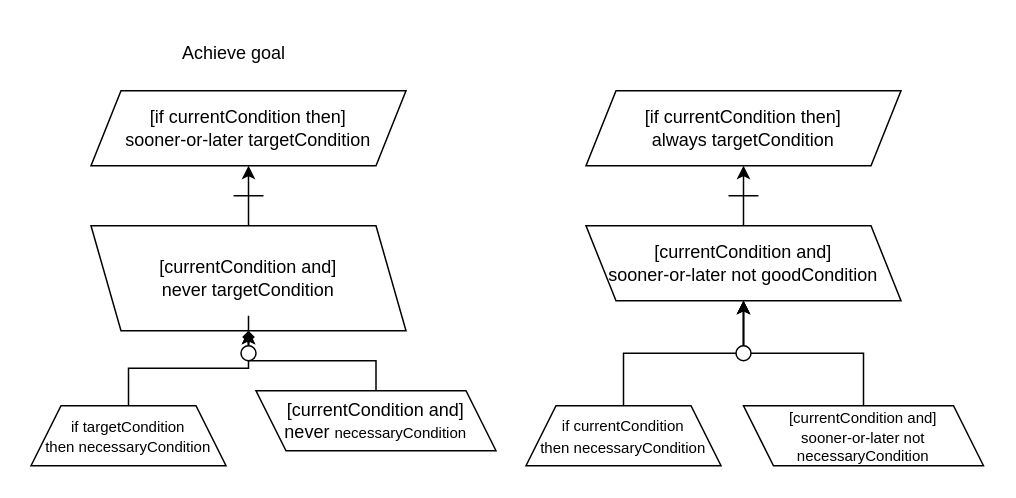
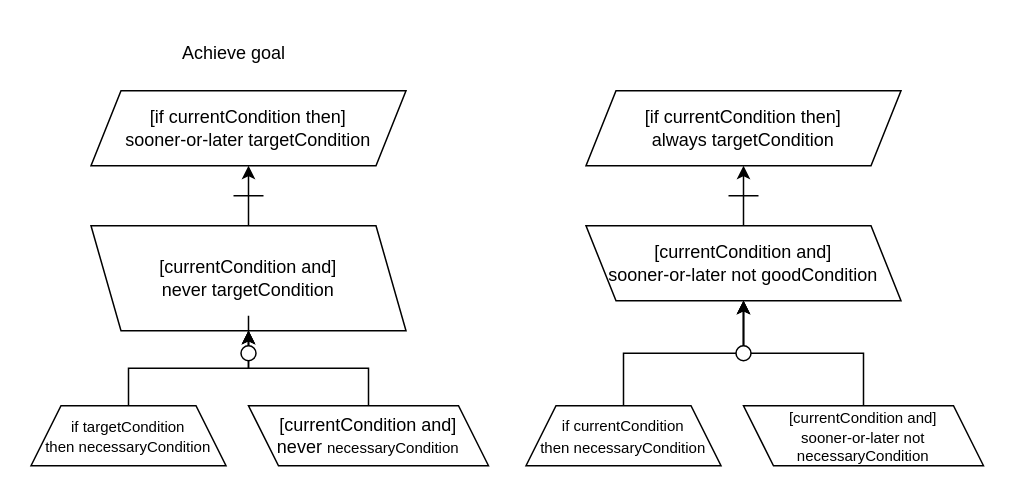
edge "if targetCondition then necessaryCondition" -> "[currentCondition and] never targetCondition": arrowhead diamond -> classic
node "[currentCondition and] never necessaryCondition": moved (376, 421) -> (368, 436)
